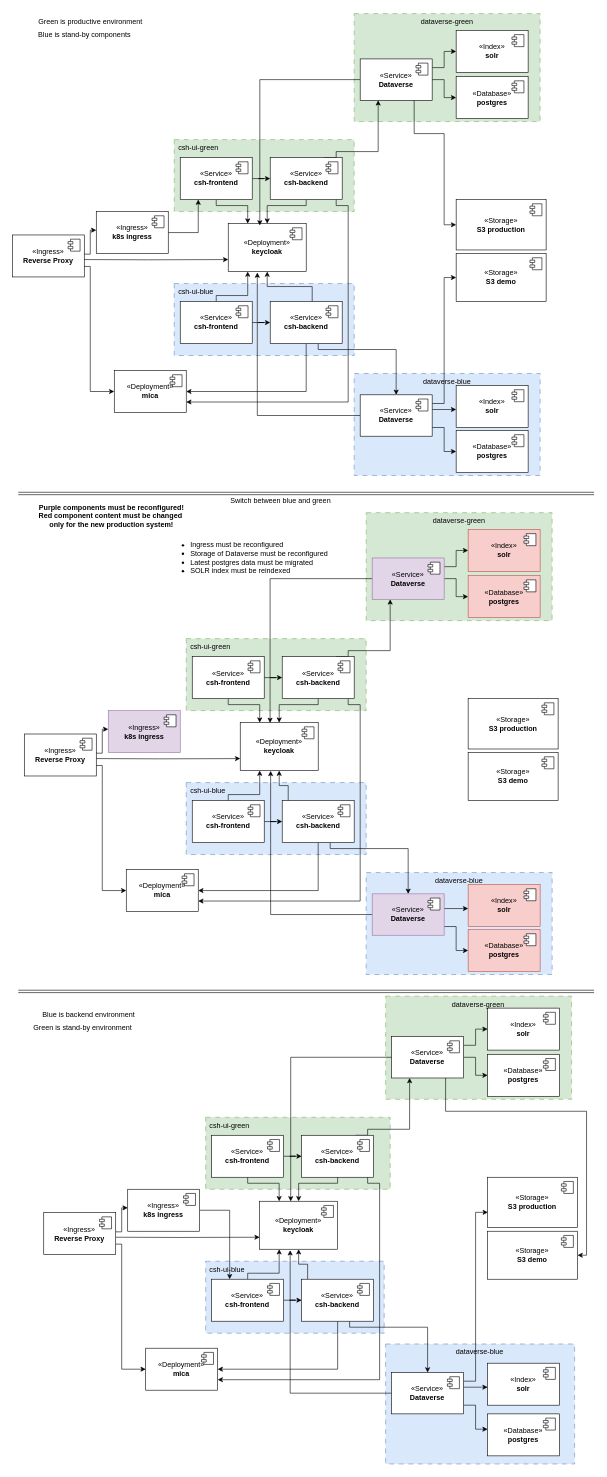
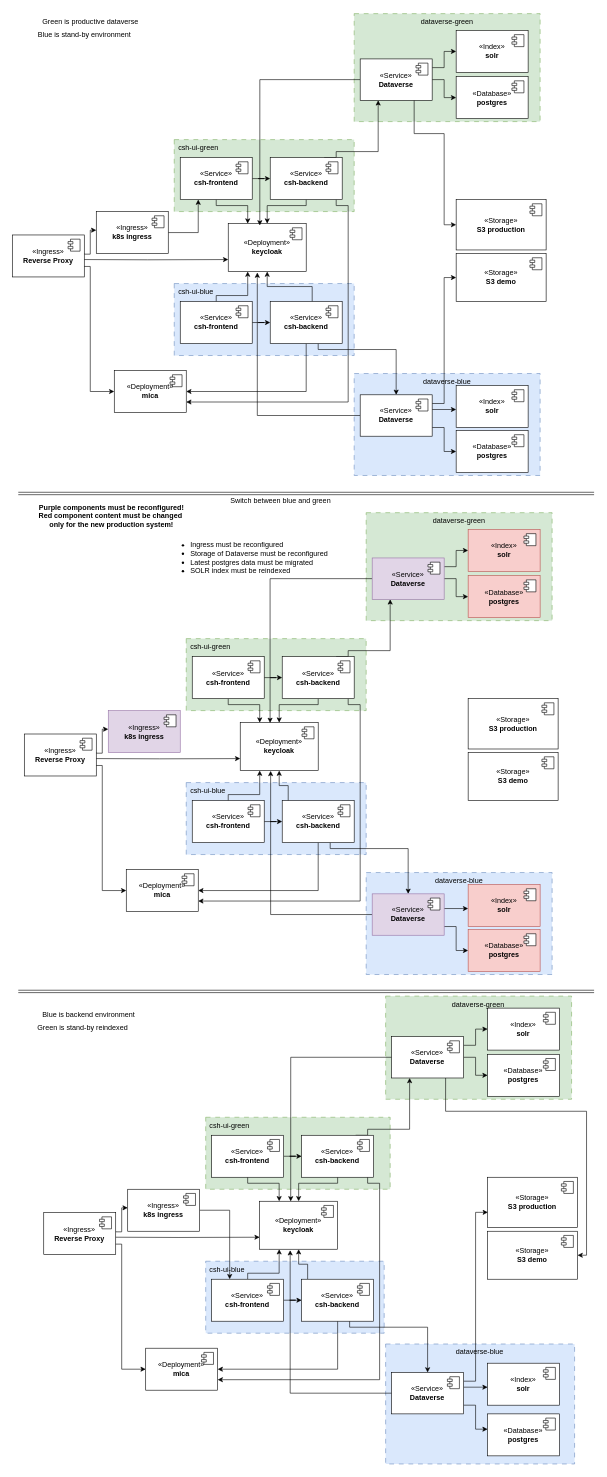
node "Green is productive environment": label "Green is productive environment" -> "Green is productive dataverse"
node "Blue is stand-by components": label "Blue is stand-by components" -> "Blue is stand-by environment"
node "Green is stand-by environment": label "Green is stand-by environment" -> "Green is stand-by reindexed"
